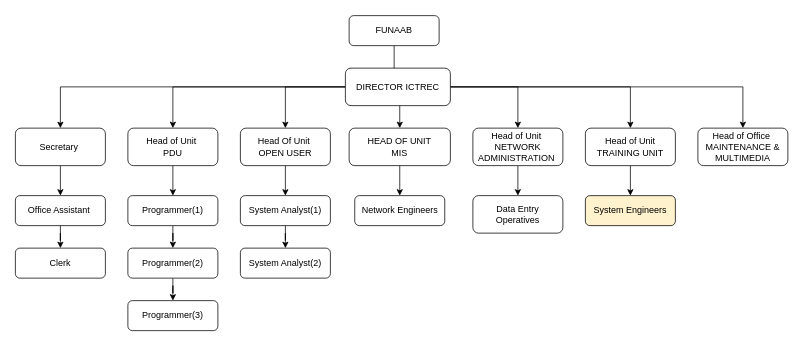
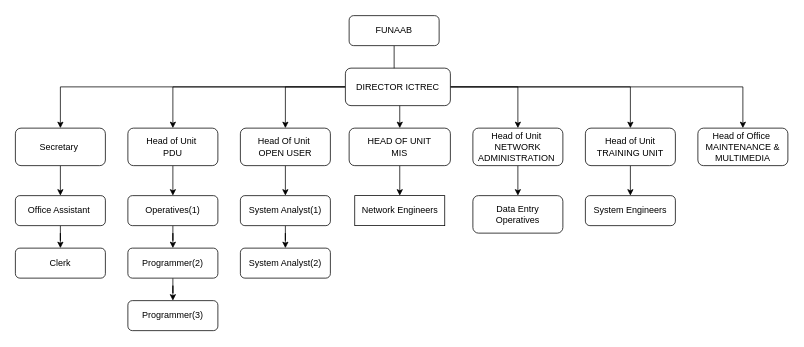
node "Programmer(1)": label "Programmer(1)" -> "Operatives(1)"
node "Network Engineers": shape rounded rectangle -> rectangle
node "System Engineers": fillcolor #fff2cc -> #ffffff
